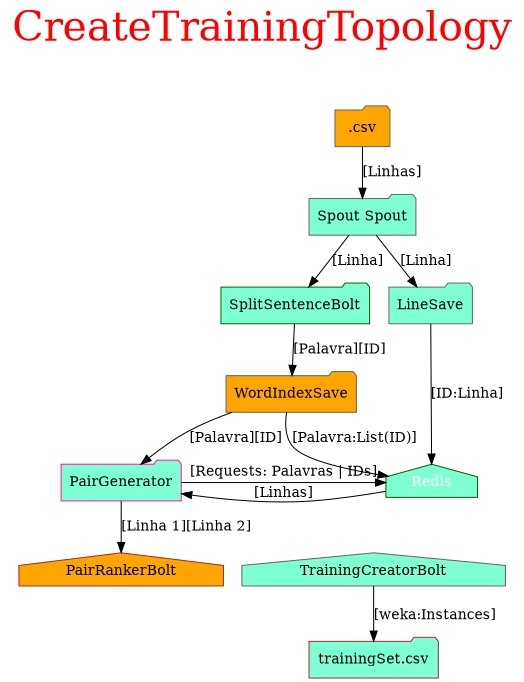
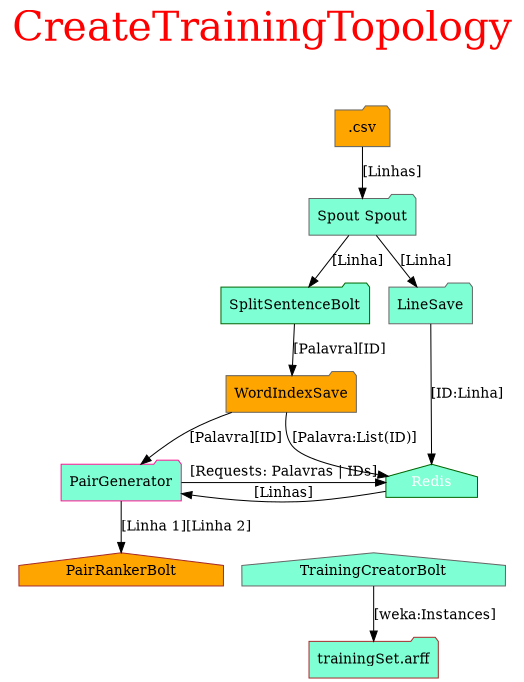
node "trainingSet.csv": label "trainingSet.csv" -> "trainingSet.arff"
